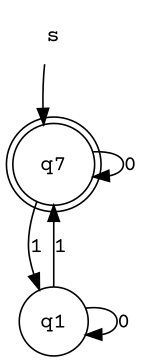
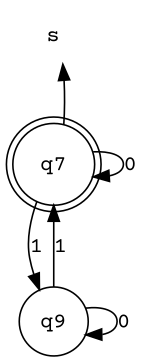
edge "s" -> "q7": reversed
node "q1": label "q1" -> "q9"
